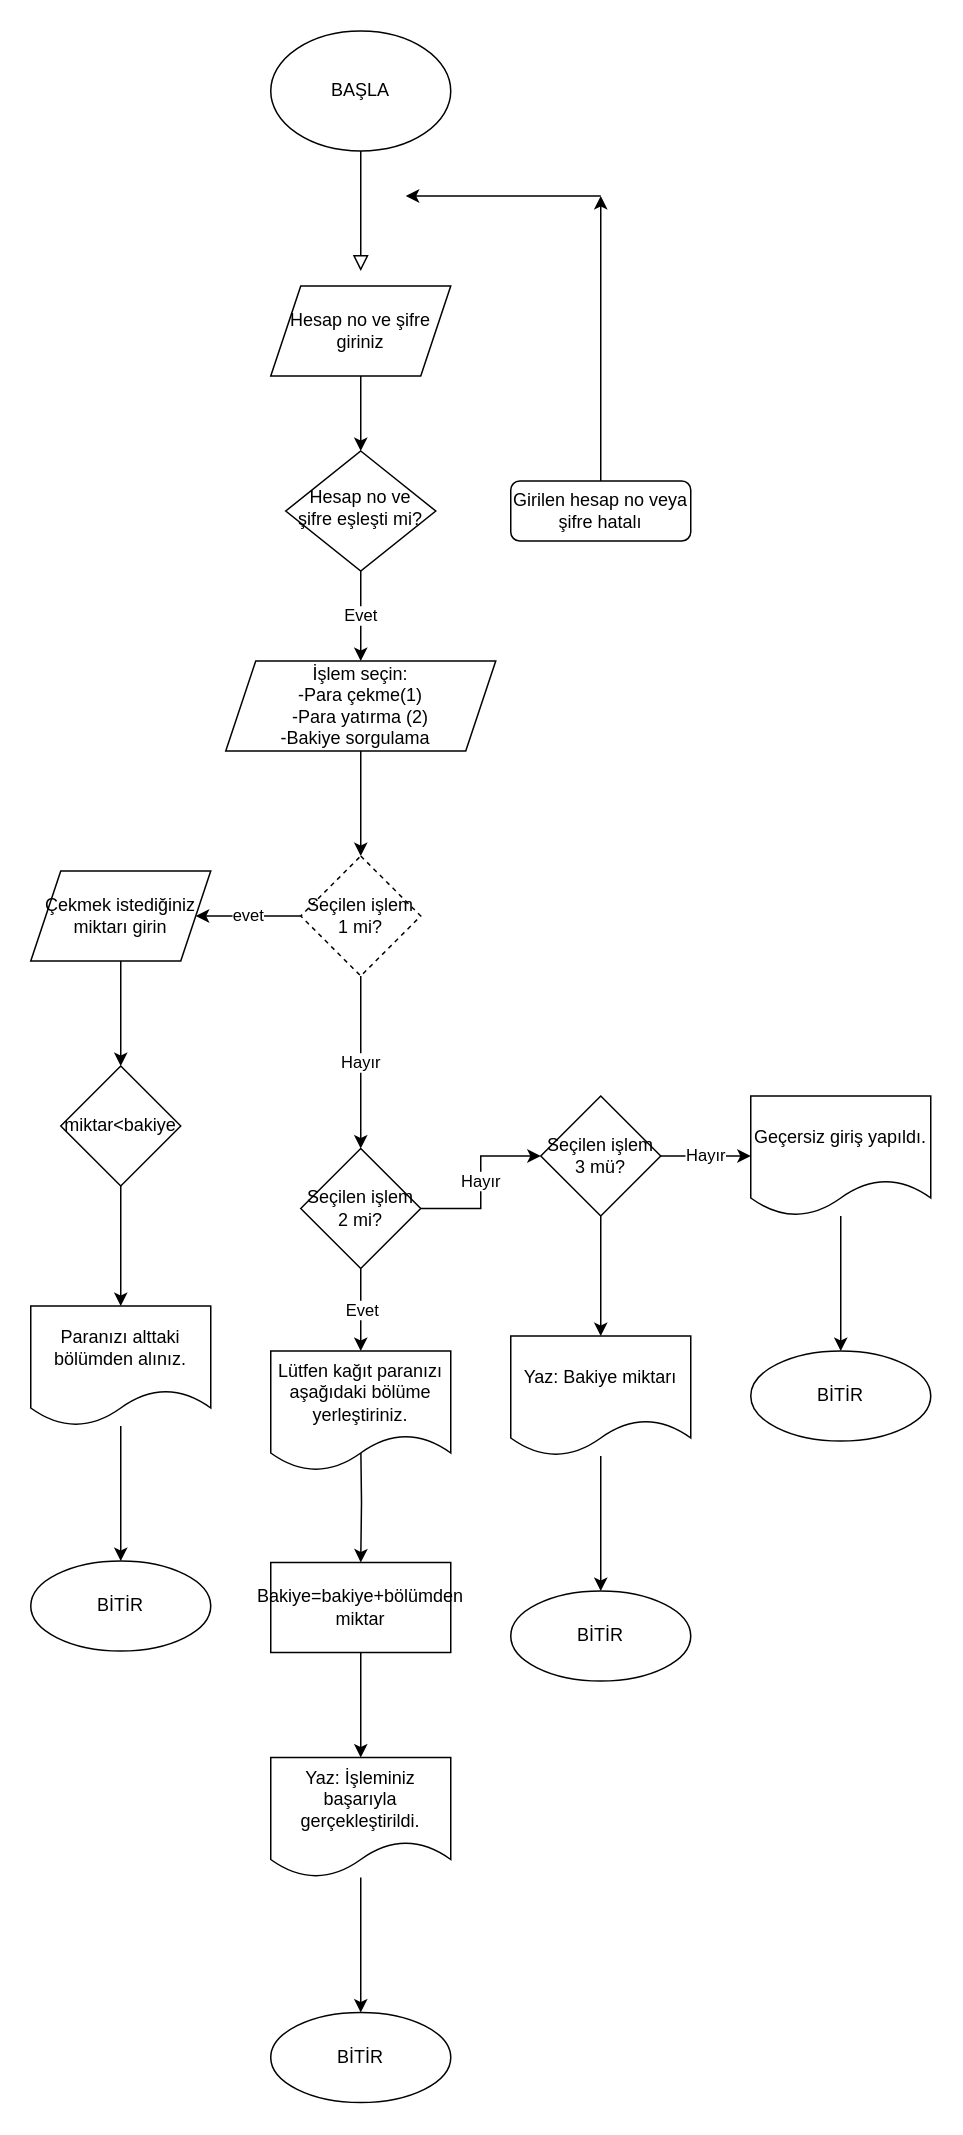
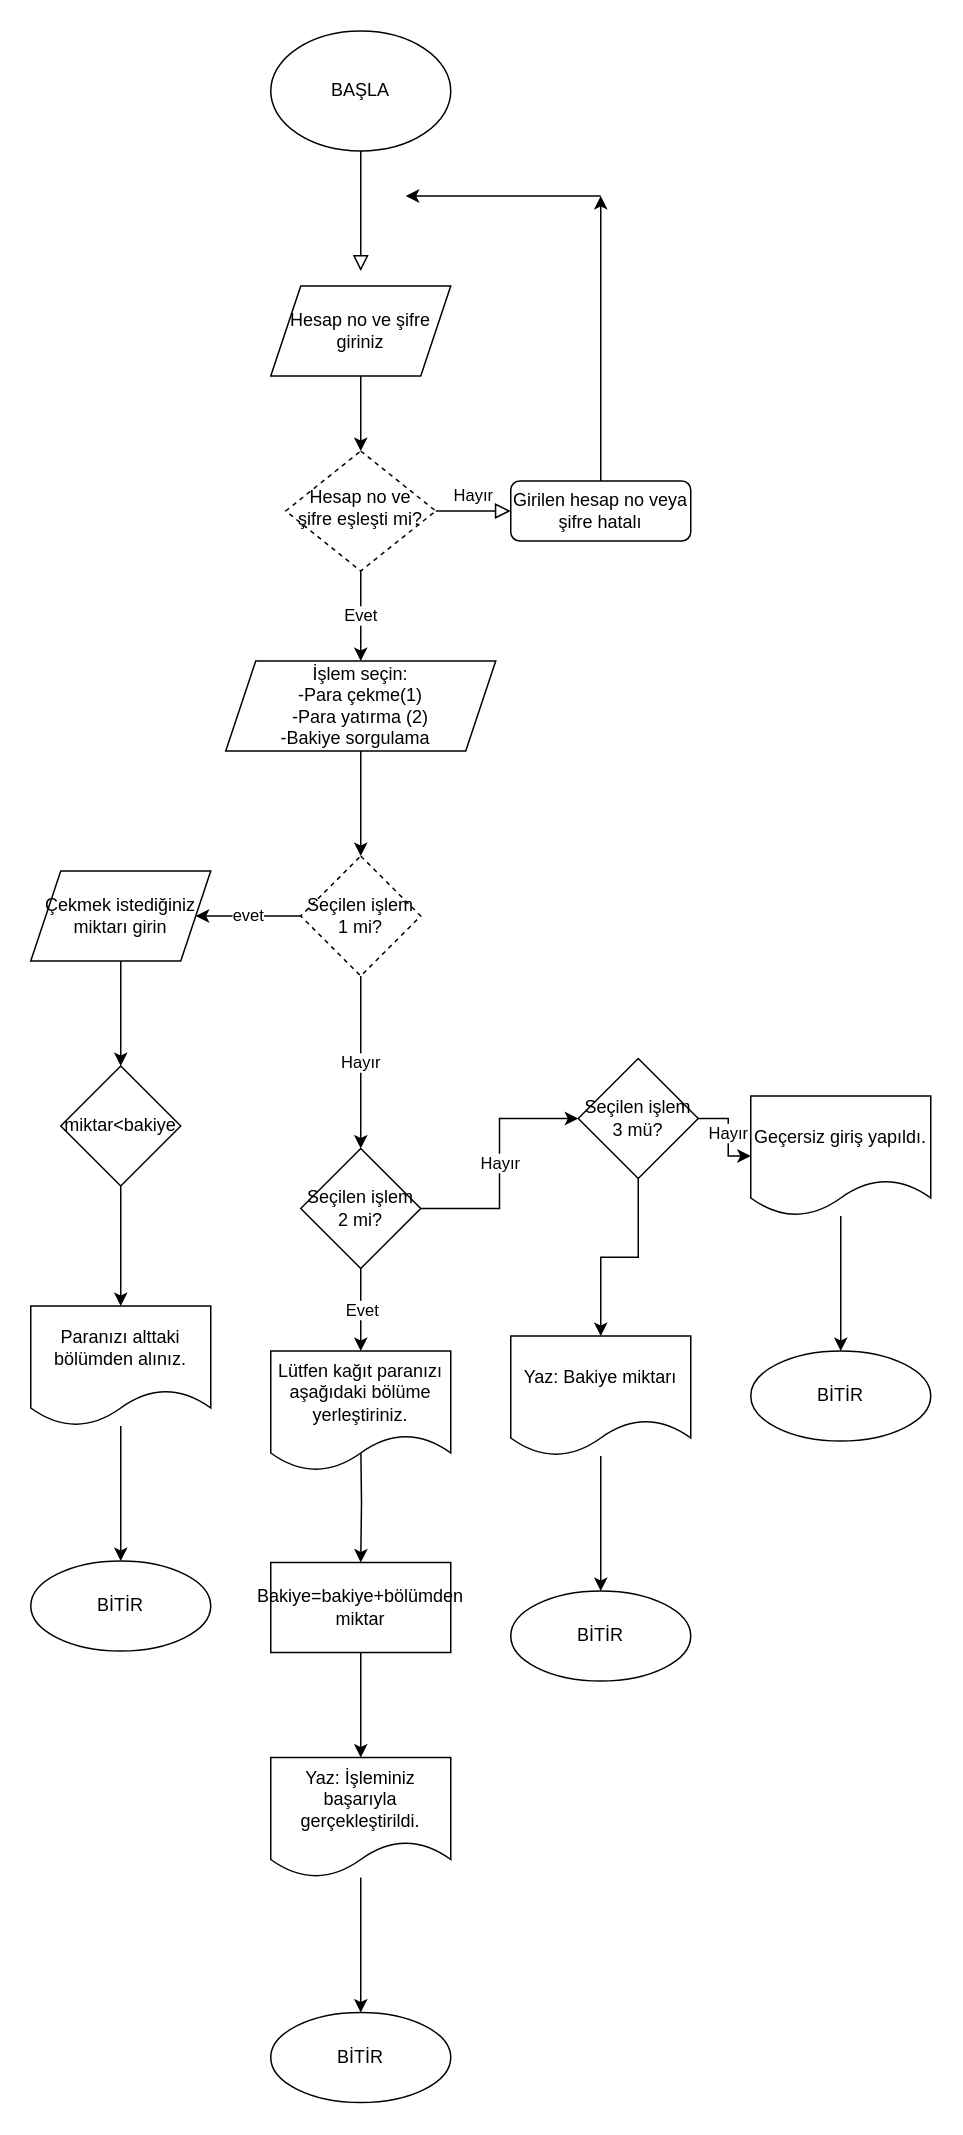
node "Hesap no ve şifre eşleşti mi?": style solid -> dashed
edge "Hesap no ve şifre eşleşti mi?" -> "Girilen hesap no veya şifre hatalı": added, label "Hayır"
node "Seçilen işlem 3 mü?": moved (601, 1156) -> (638, 1118)
